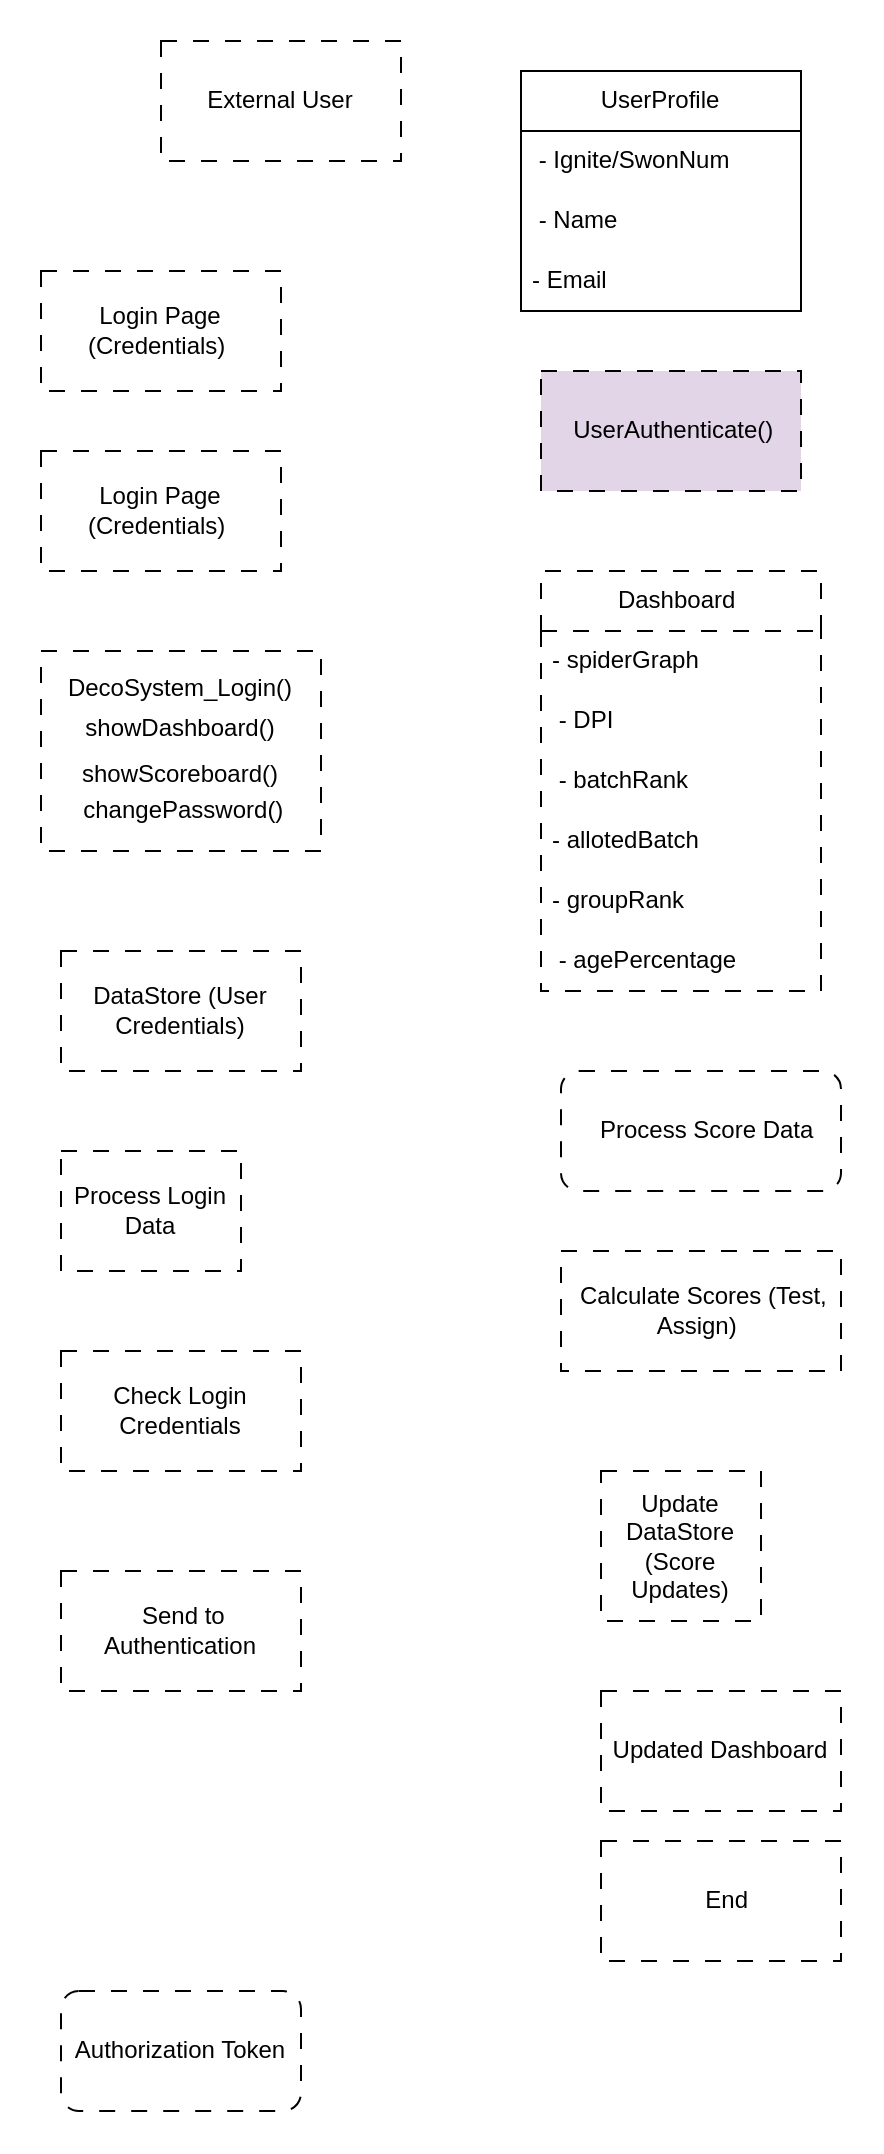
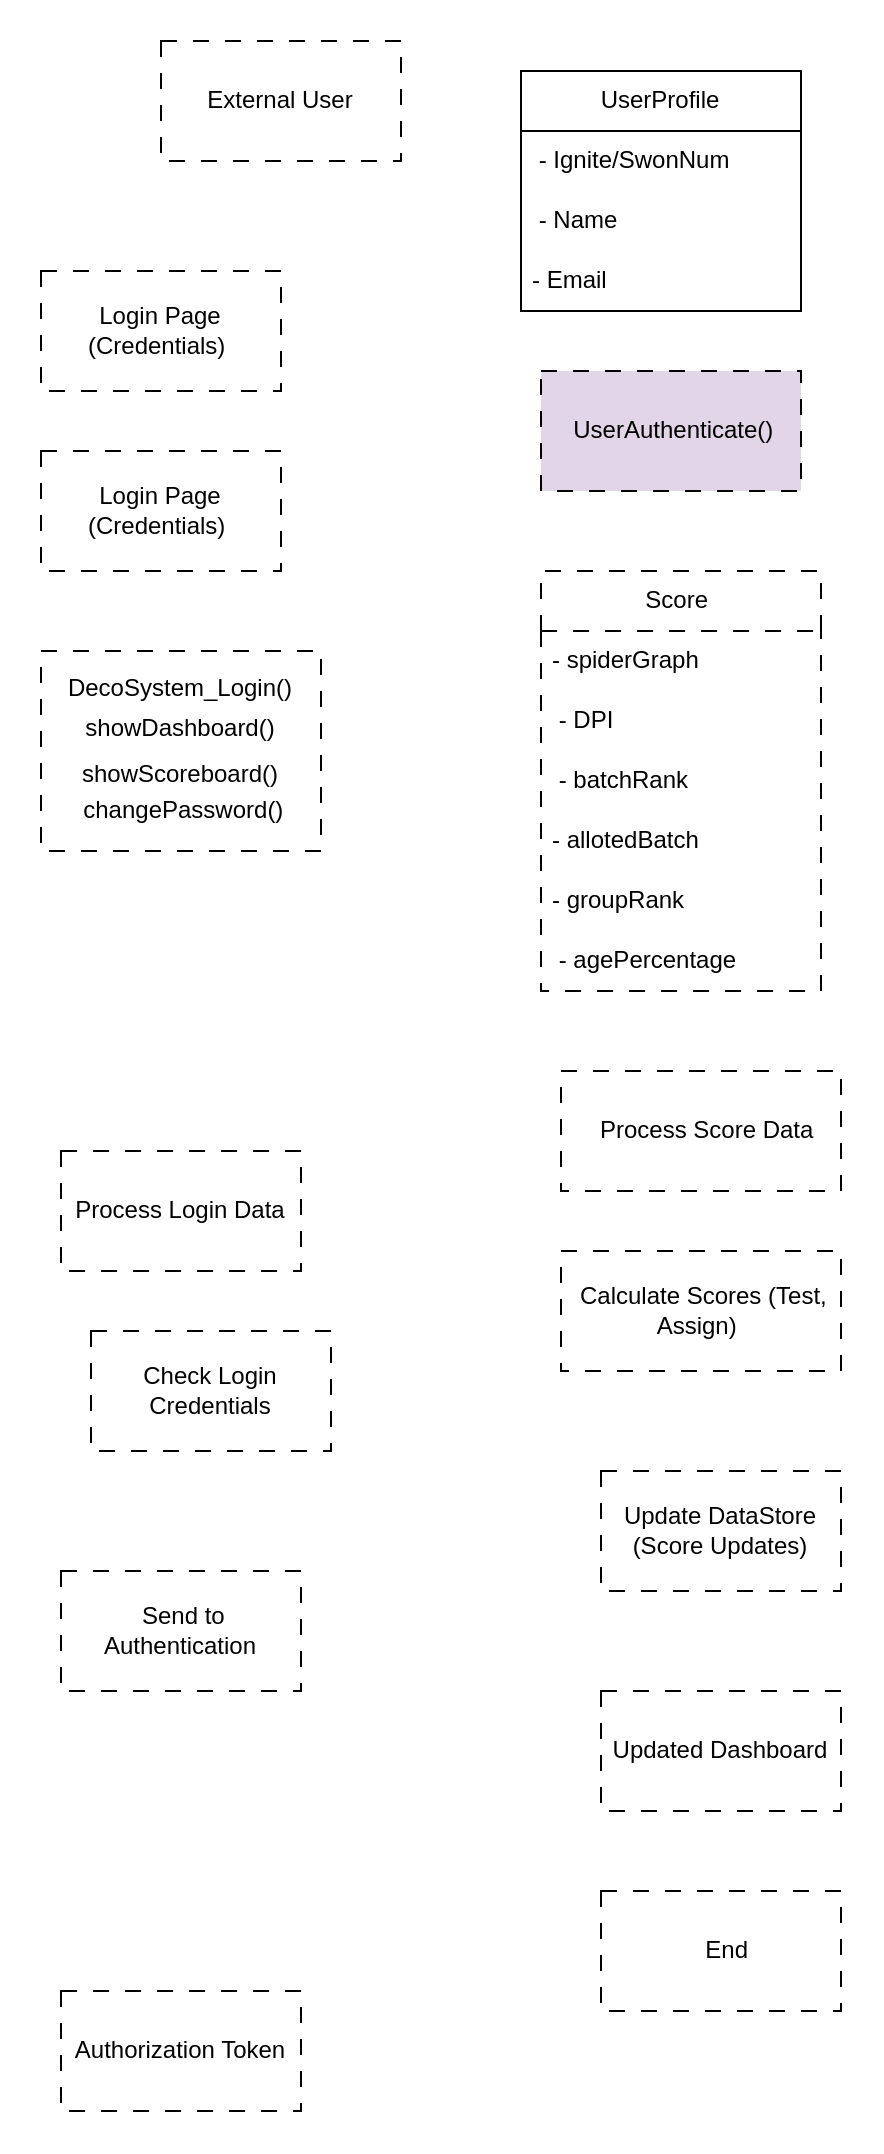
node "Dashboard": label "Dashboard" -> "Score"
node "DataStore (User Credentials)": removed
node "Process Score Data": shape rounded rectangle -> rectangle
node "Process Login Data": size 180x120 -> 240x120
node "Check Login Credentials": moved (181, 1411) -> (211, 1391)
node "Update DataStore (Score Updates)": size 160x150 -> 240x120
node "End": moved (721, 1901) -> (721, 1951)
node "Authorization Token": shape rounded rectangle -> rectangle
